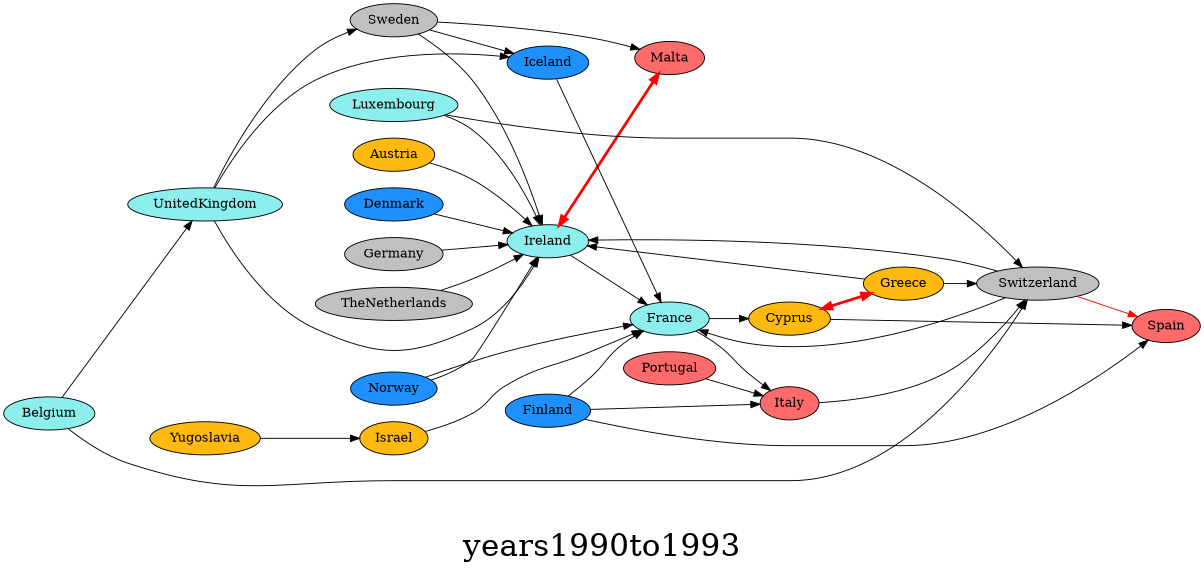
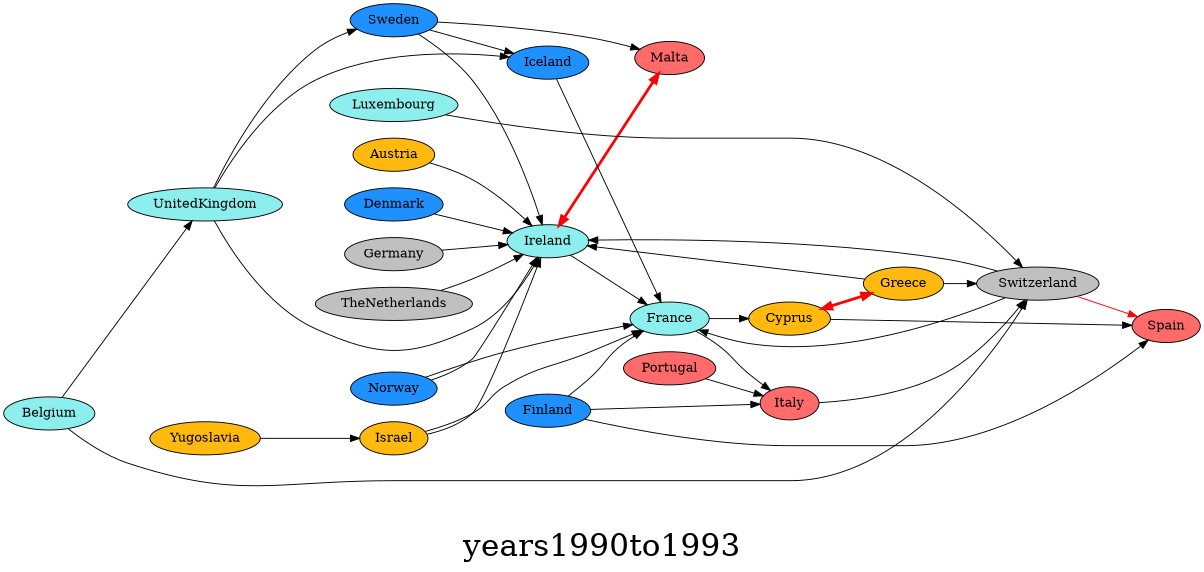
node "Sweden": fillcolor gray -> dodgerblue
edge "Luxembourg" -> "Ireland": now "Israel" -> "Ireland"
